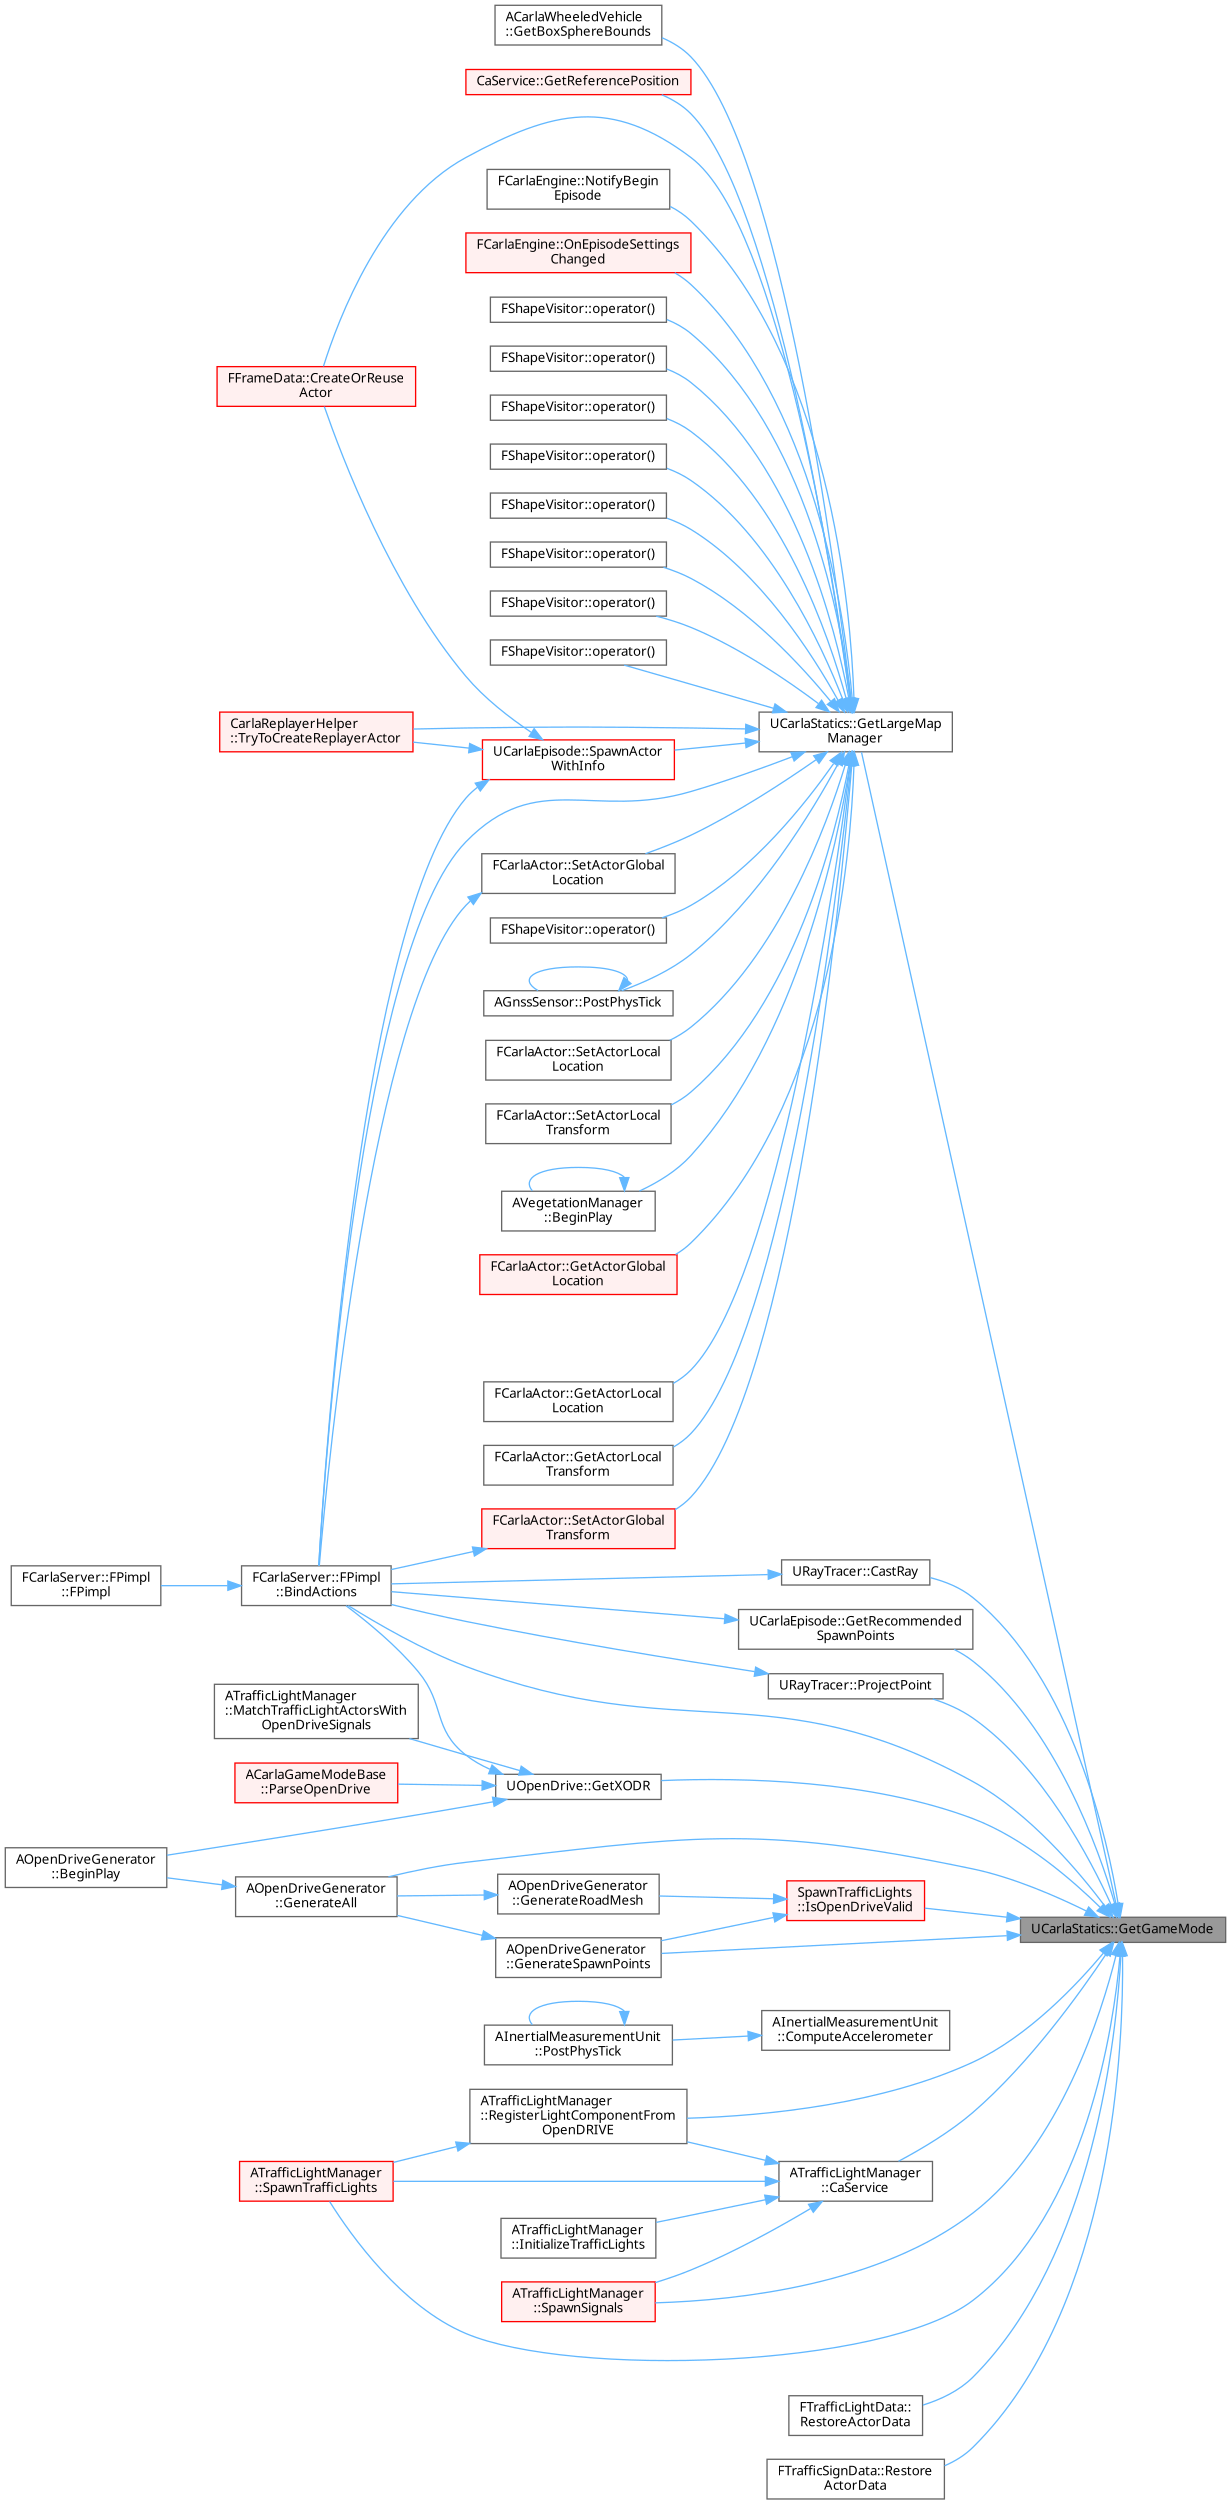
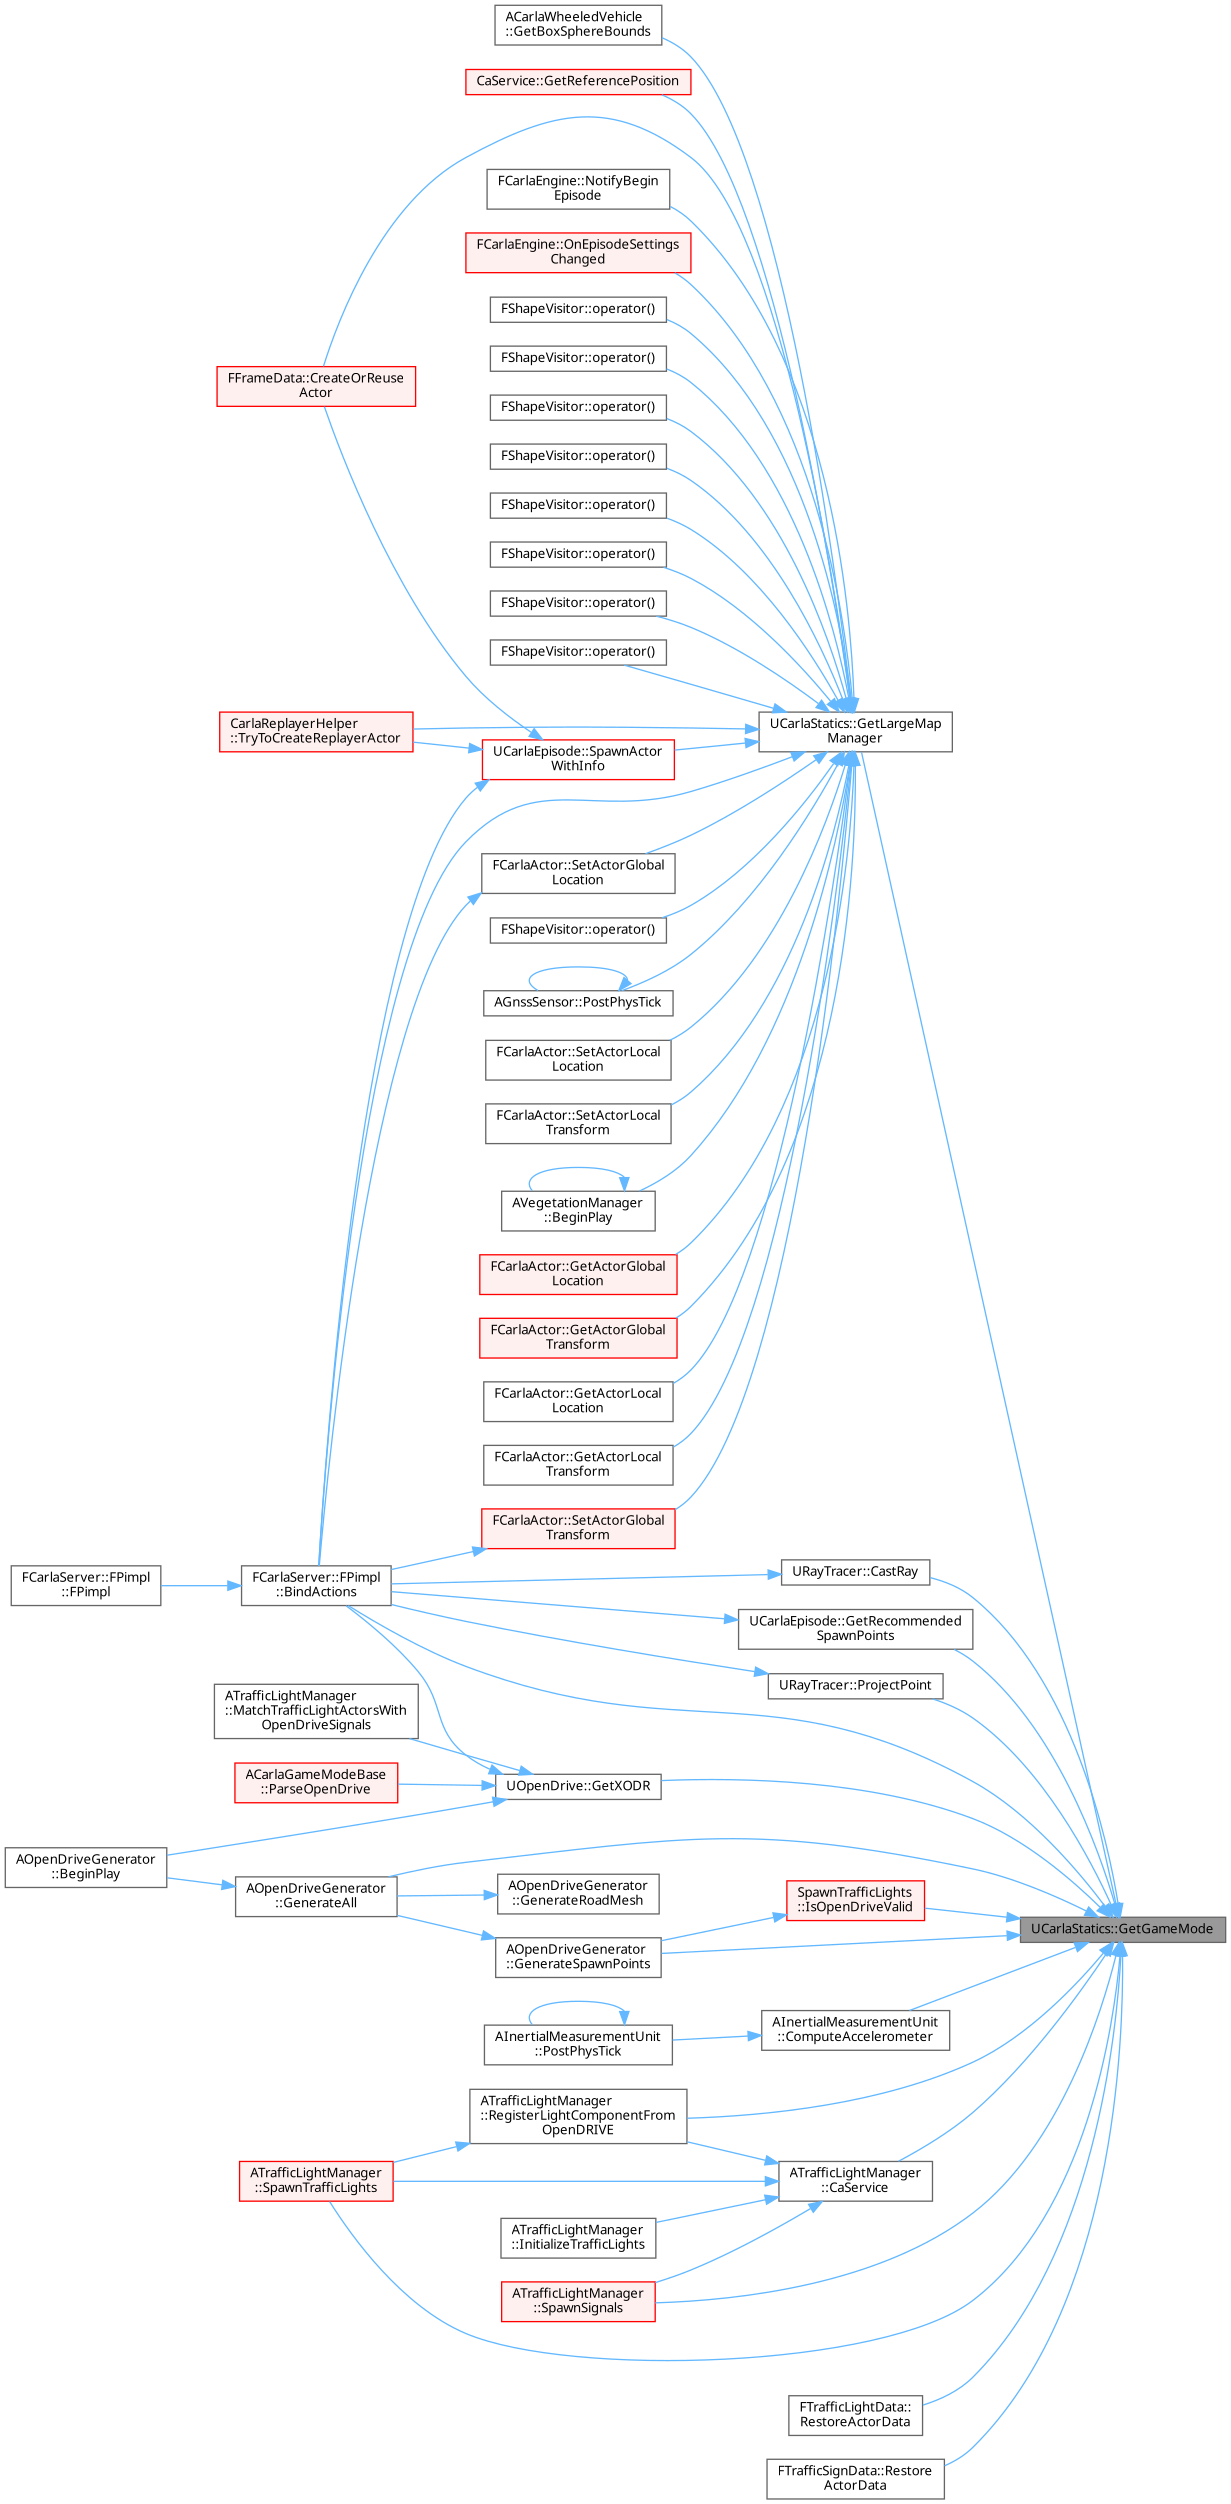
node "FCarlaActor::GetActorGlobal Transform": added
edge "AOpenDriveGenerator ::GenerateRoadMesh" -> "SpawnTrafficLights ::IsOpenDriveValid": removed
edge "AInertialMeasurementUnit ::ComputeAccelerometer" -> "UCarlaStatics::GetGameMode": added
